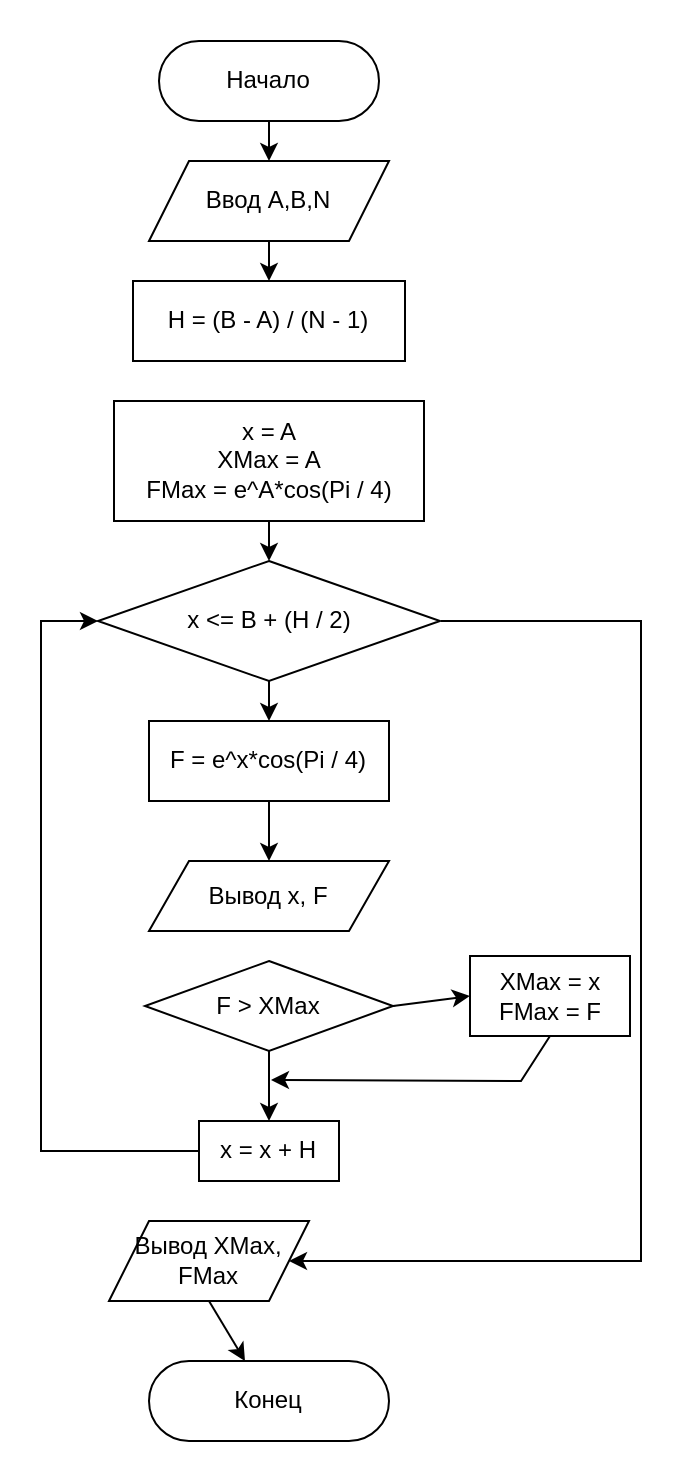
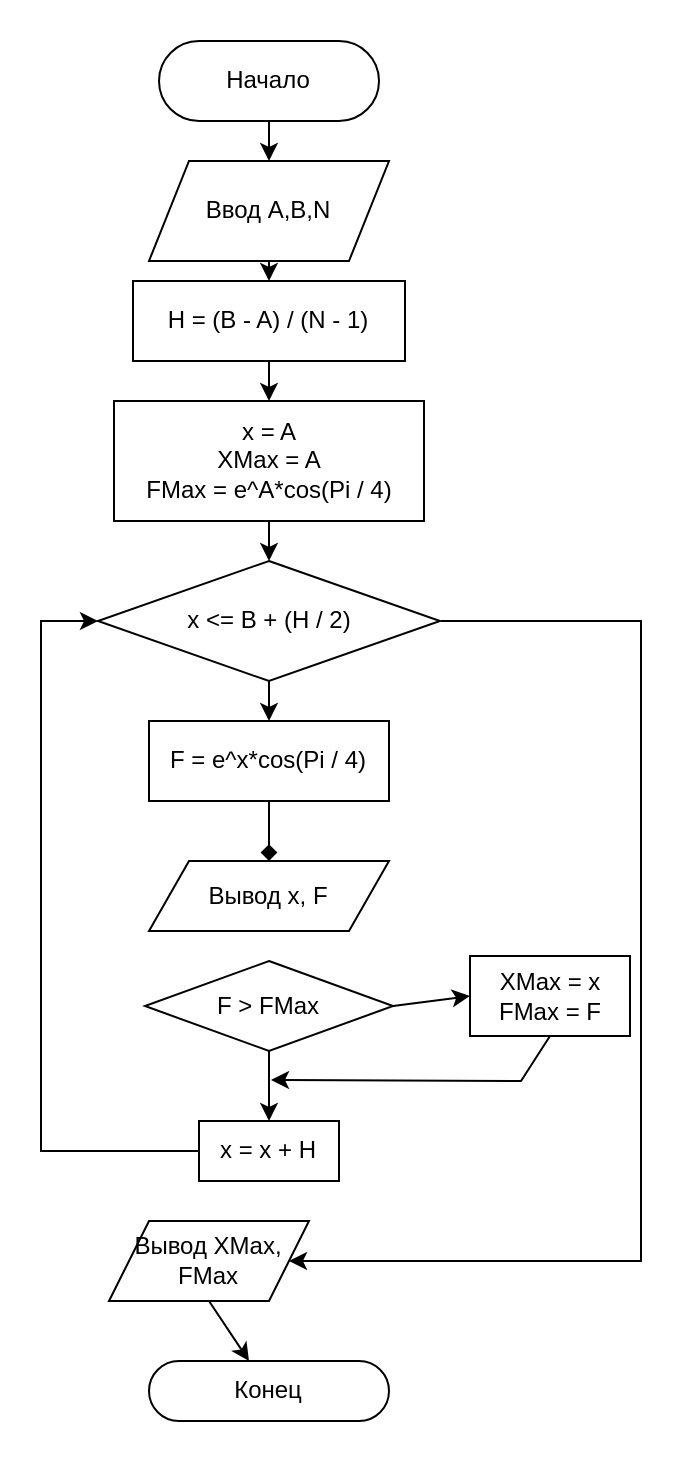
node "Ввод A,B,N": size 240x80 -> 240x100
edge "H = (B - A) / (N - 1)" -> "x = A XMax = A FMax = e^A*cos(Pi / 4)": added
edge "F = e^x*cos(Pi / 4)" -> "Вывод x, F": arrowhead classic -> diamond
node "F > XMax": label "F > XMax" -> "F > FMax"
node "Конец": size 240x80 -> 240x60
